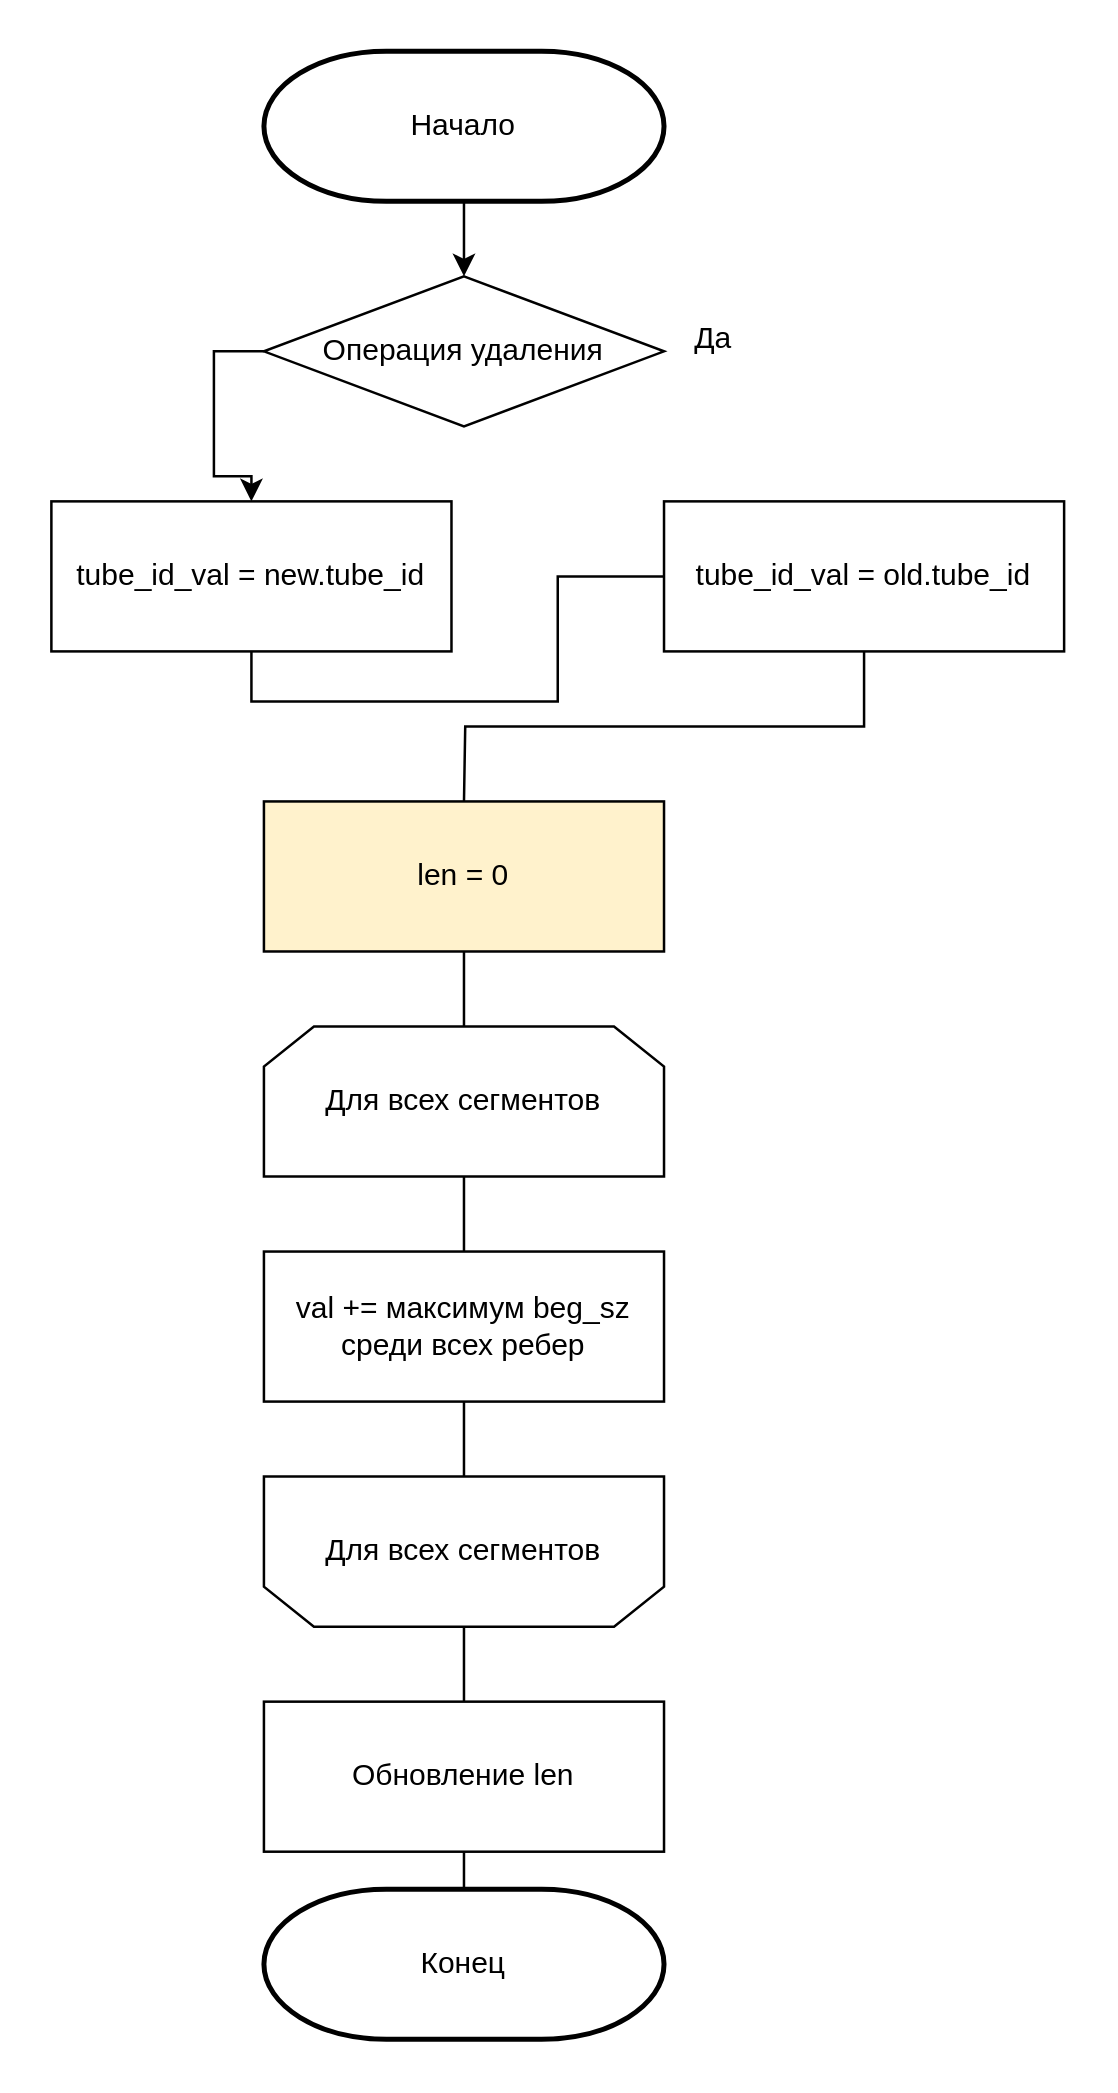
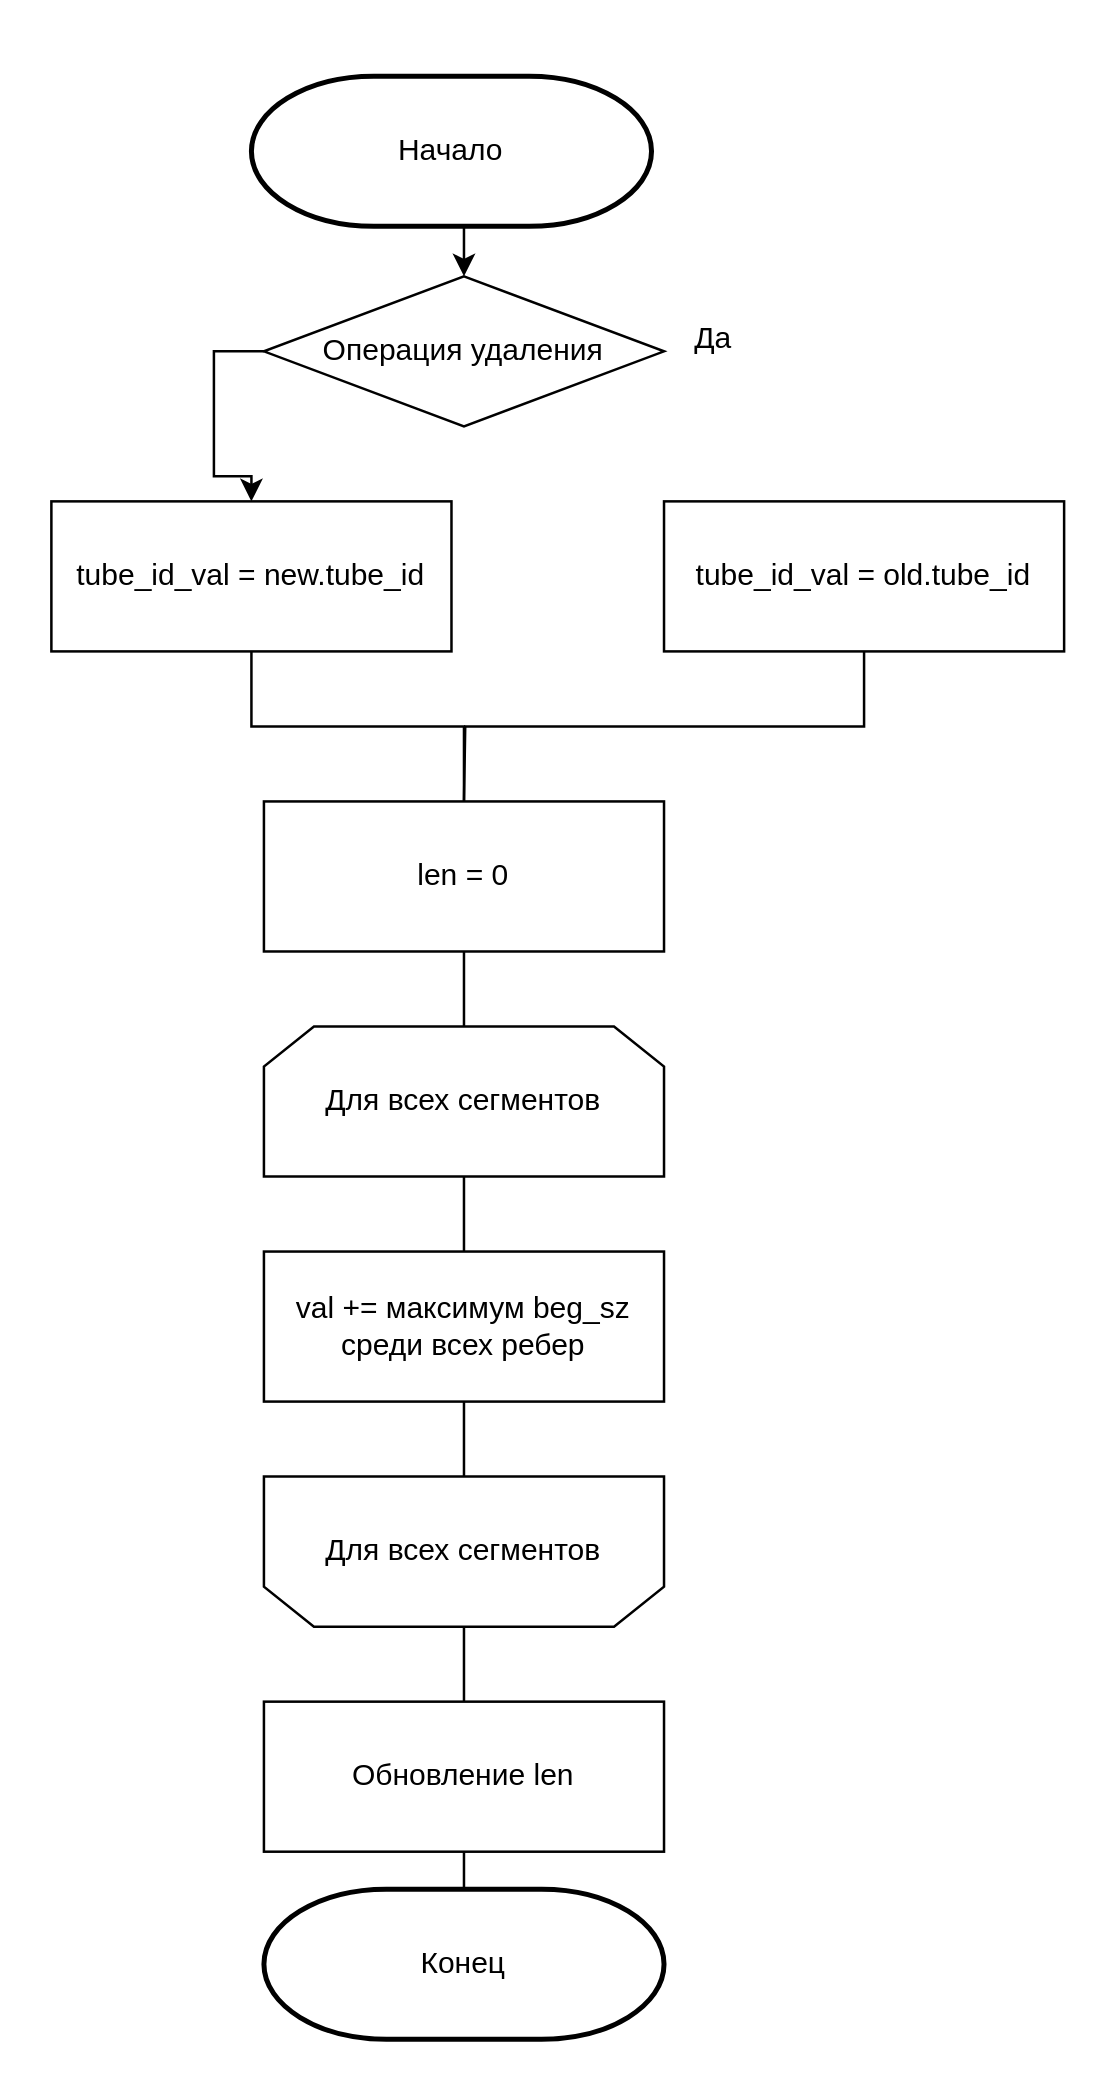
node "Начало": moved (464, 126) -> (451, 151)
edge "tube_id_val = new.tube_id" -- "tube_id_val = old.tube_id": now "tube_id_val = new.tube_id" -- "len = 0"
node "len = 0": fillcolor #fff2cc -> #ffffff
